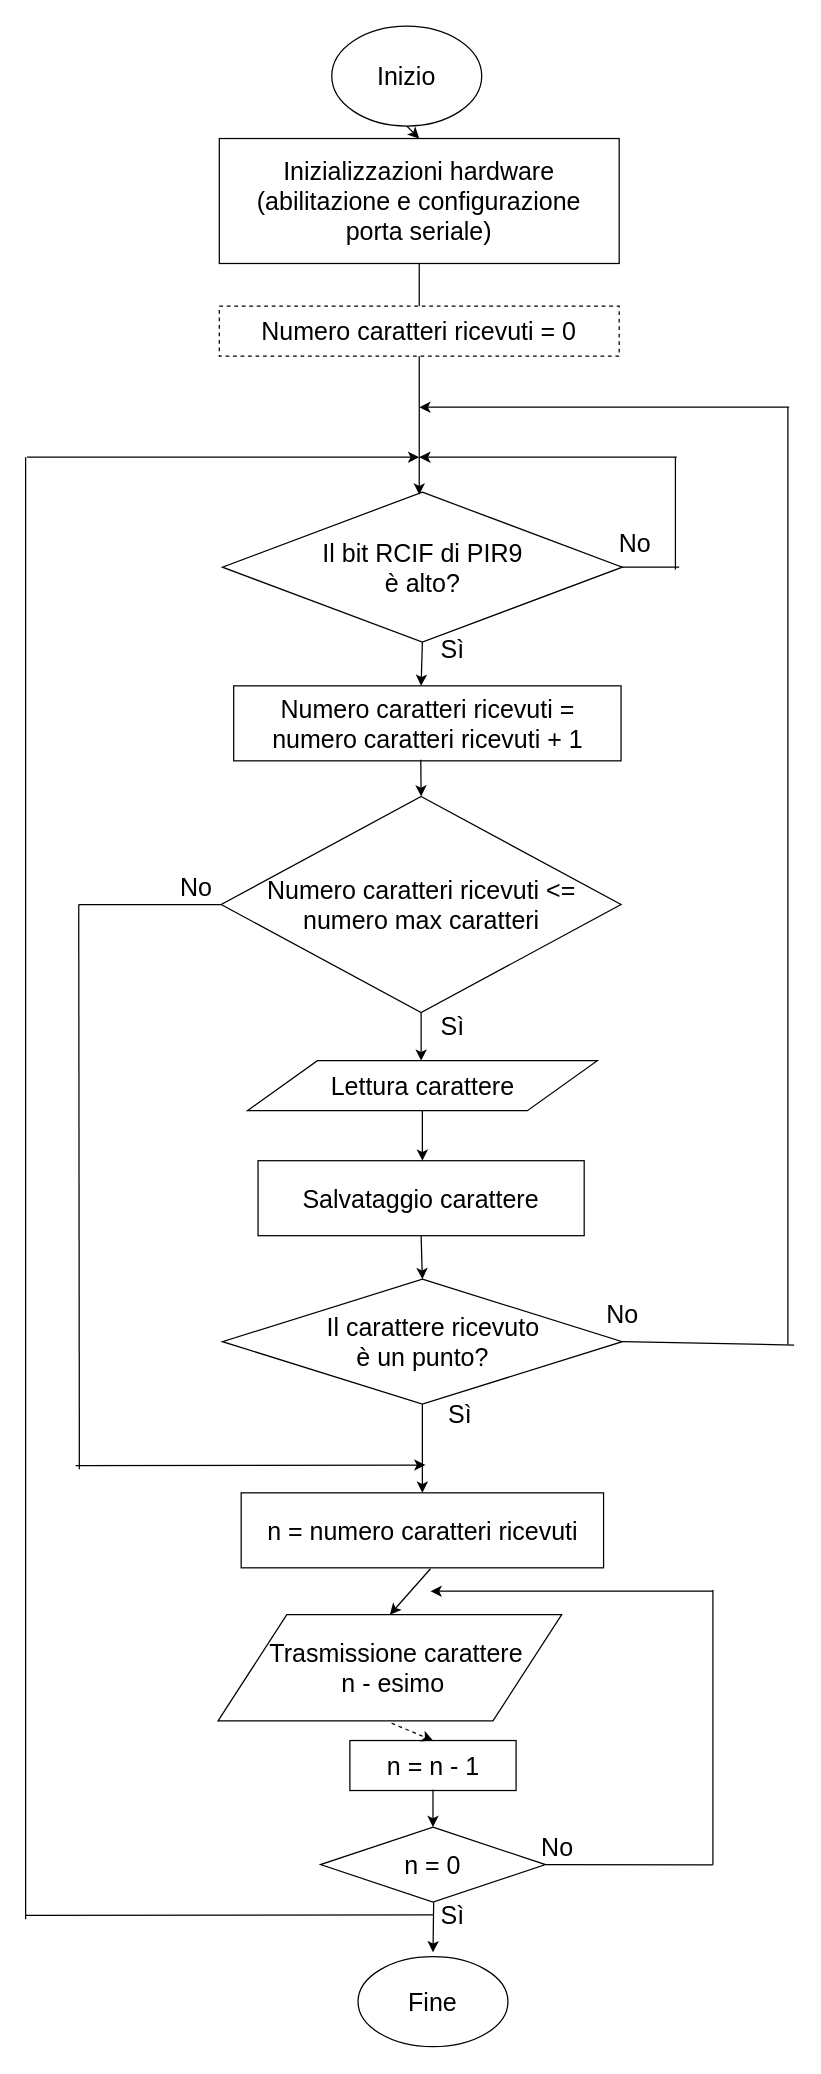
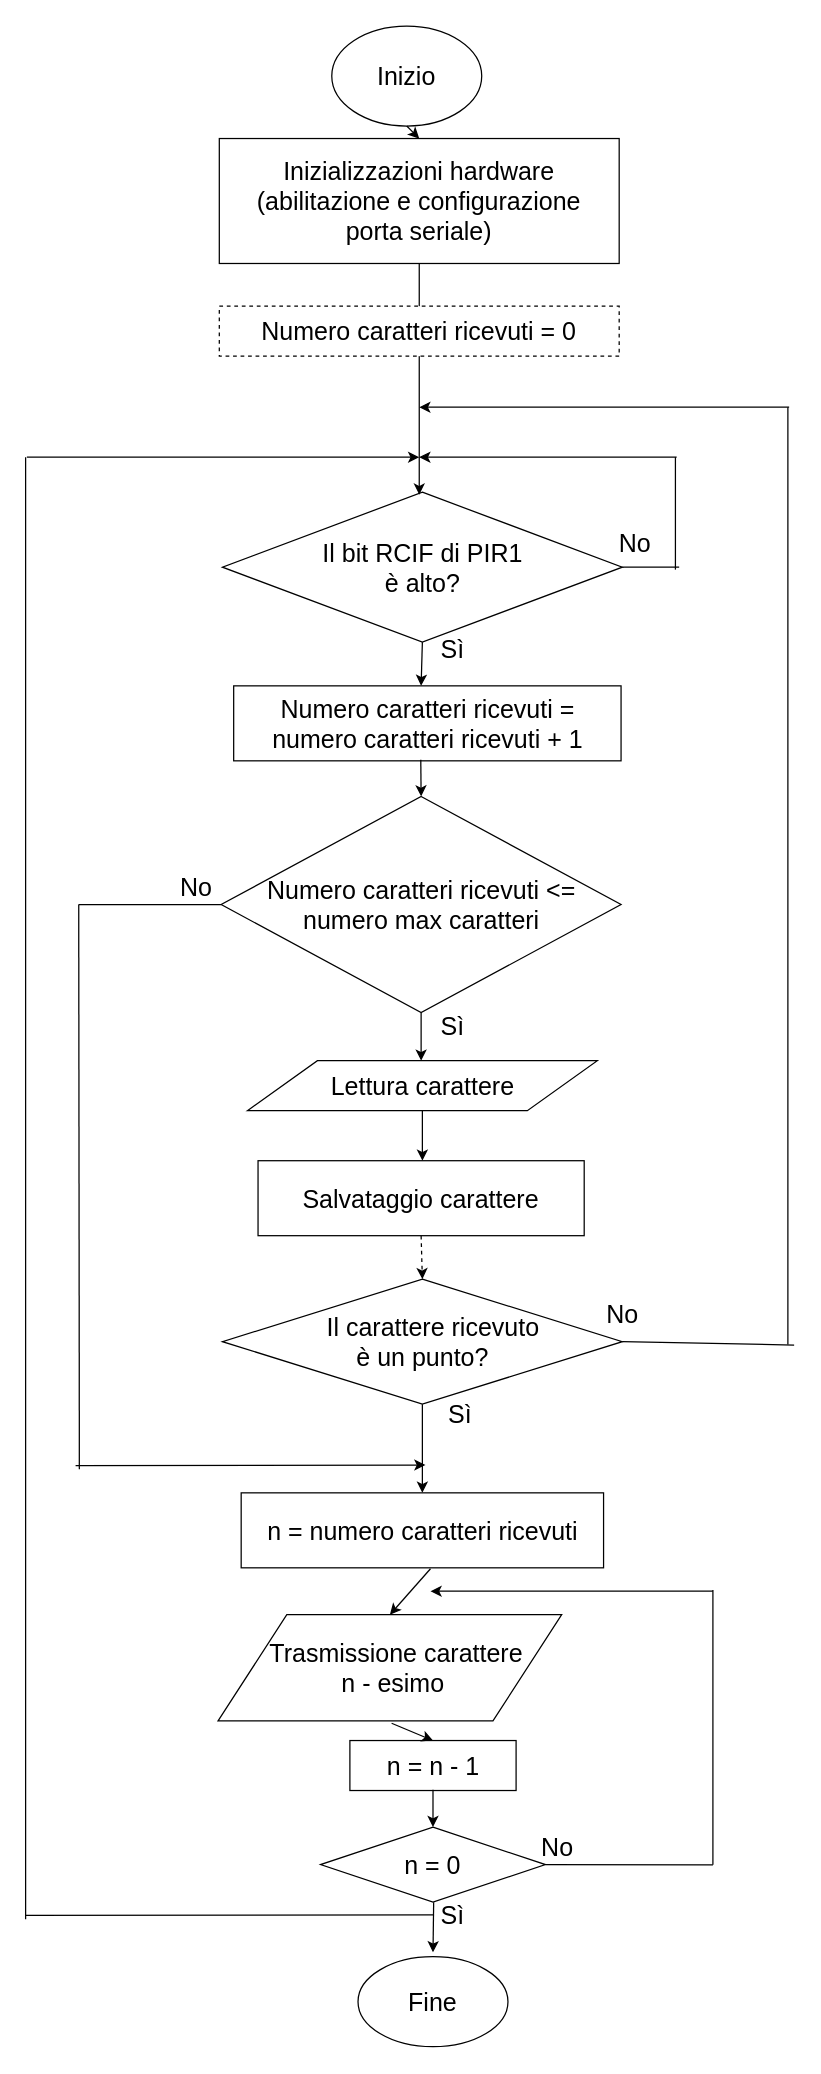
node "Il bit RCIF di PIR9 è alto?": label "Il bit RCIF di PIR9 è alto?" -> "Il bit RCIF di PIR1 è alto?"
edge "Salvataggio carattere" -> "Il carattere ricevuto è un punto?": style solid -> dashed
edge "Trasmissione carattere n - esimo" -> "n = n - 1": style dashed -> solid
